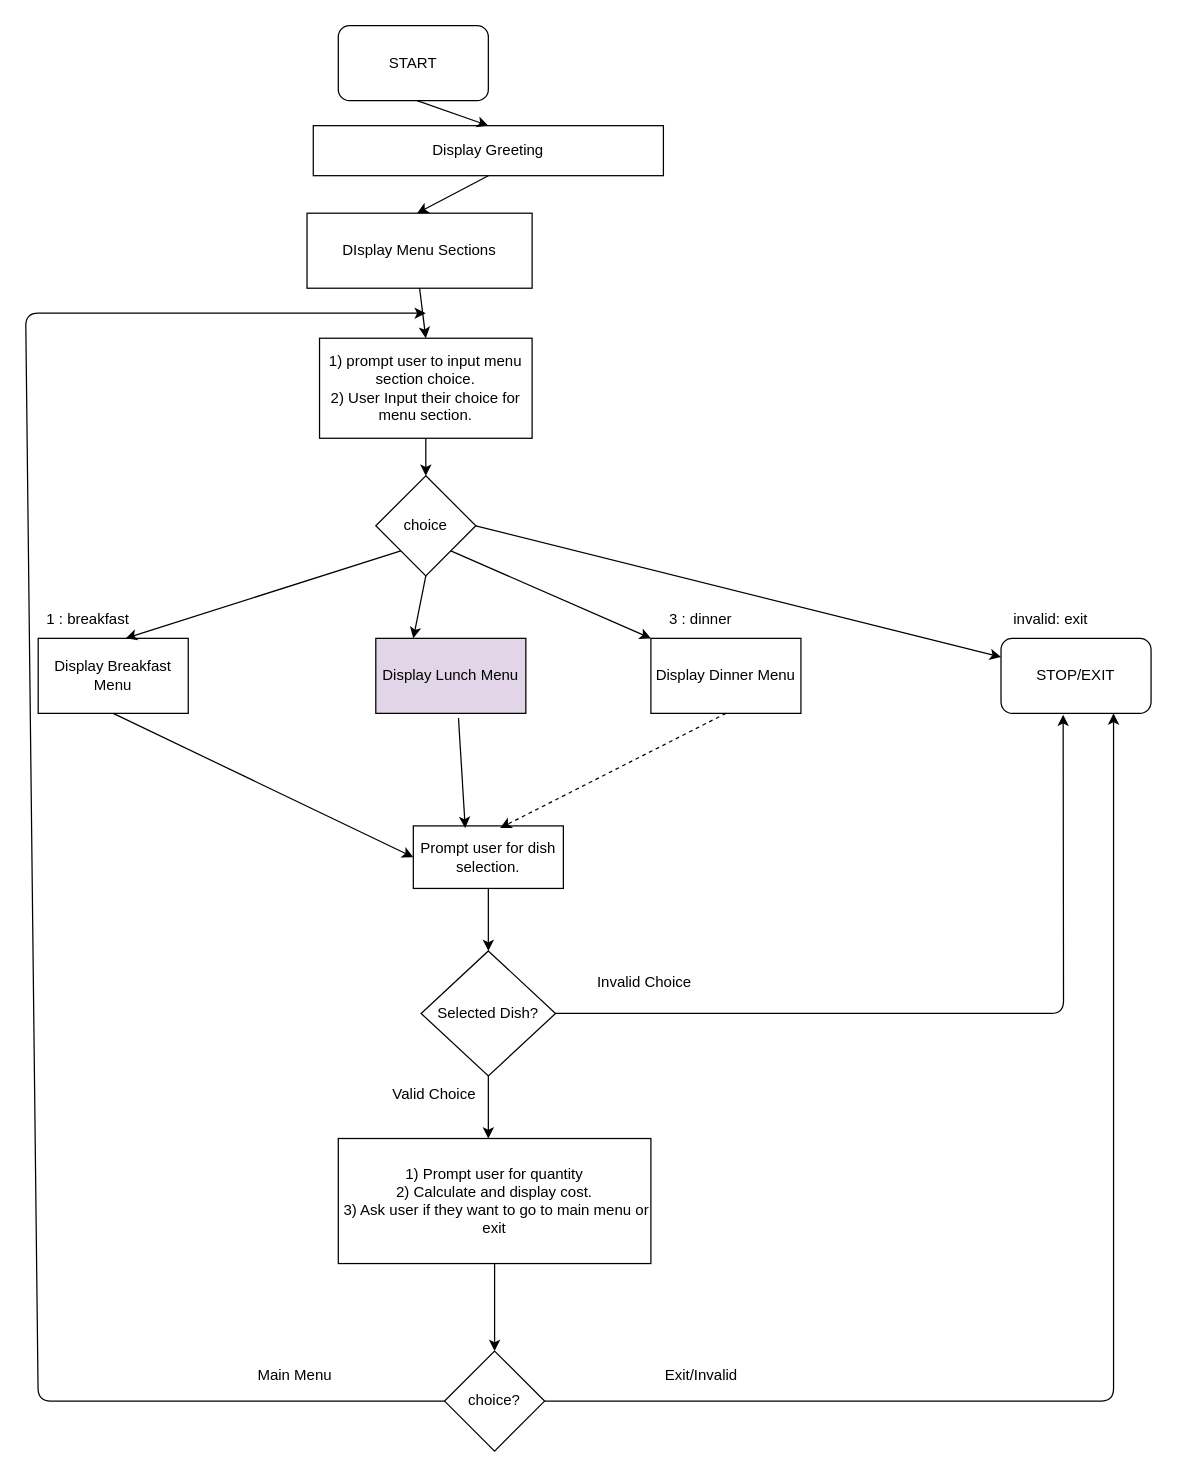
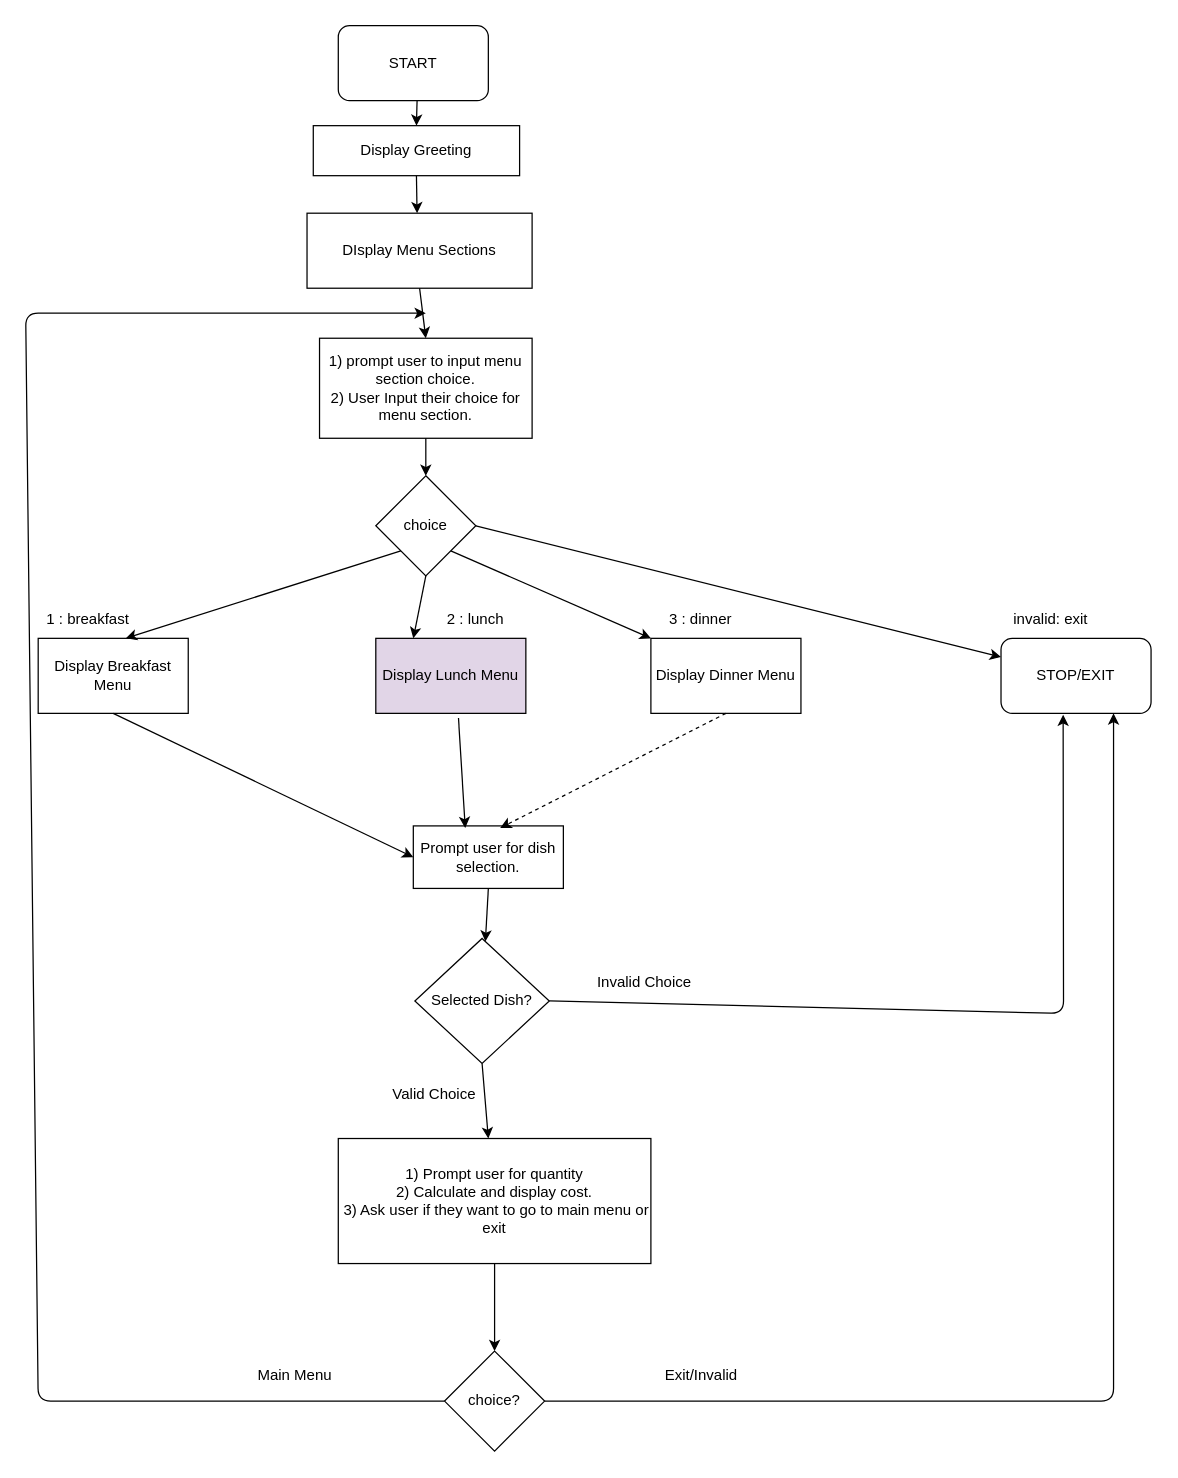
node "Display Greeting": size 350x50 -> 206x50
node "2 : lunch": added
node "Selected Dish?": moved (488, 1013) -> (482, 1001)
